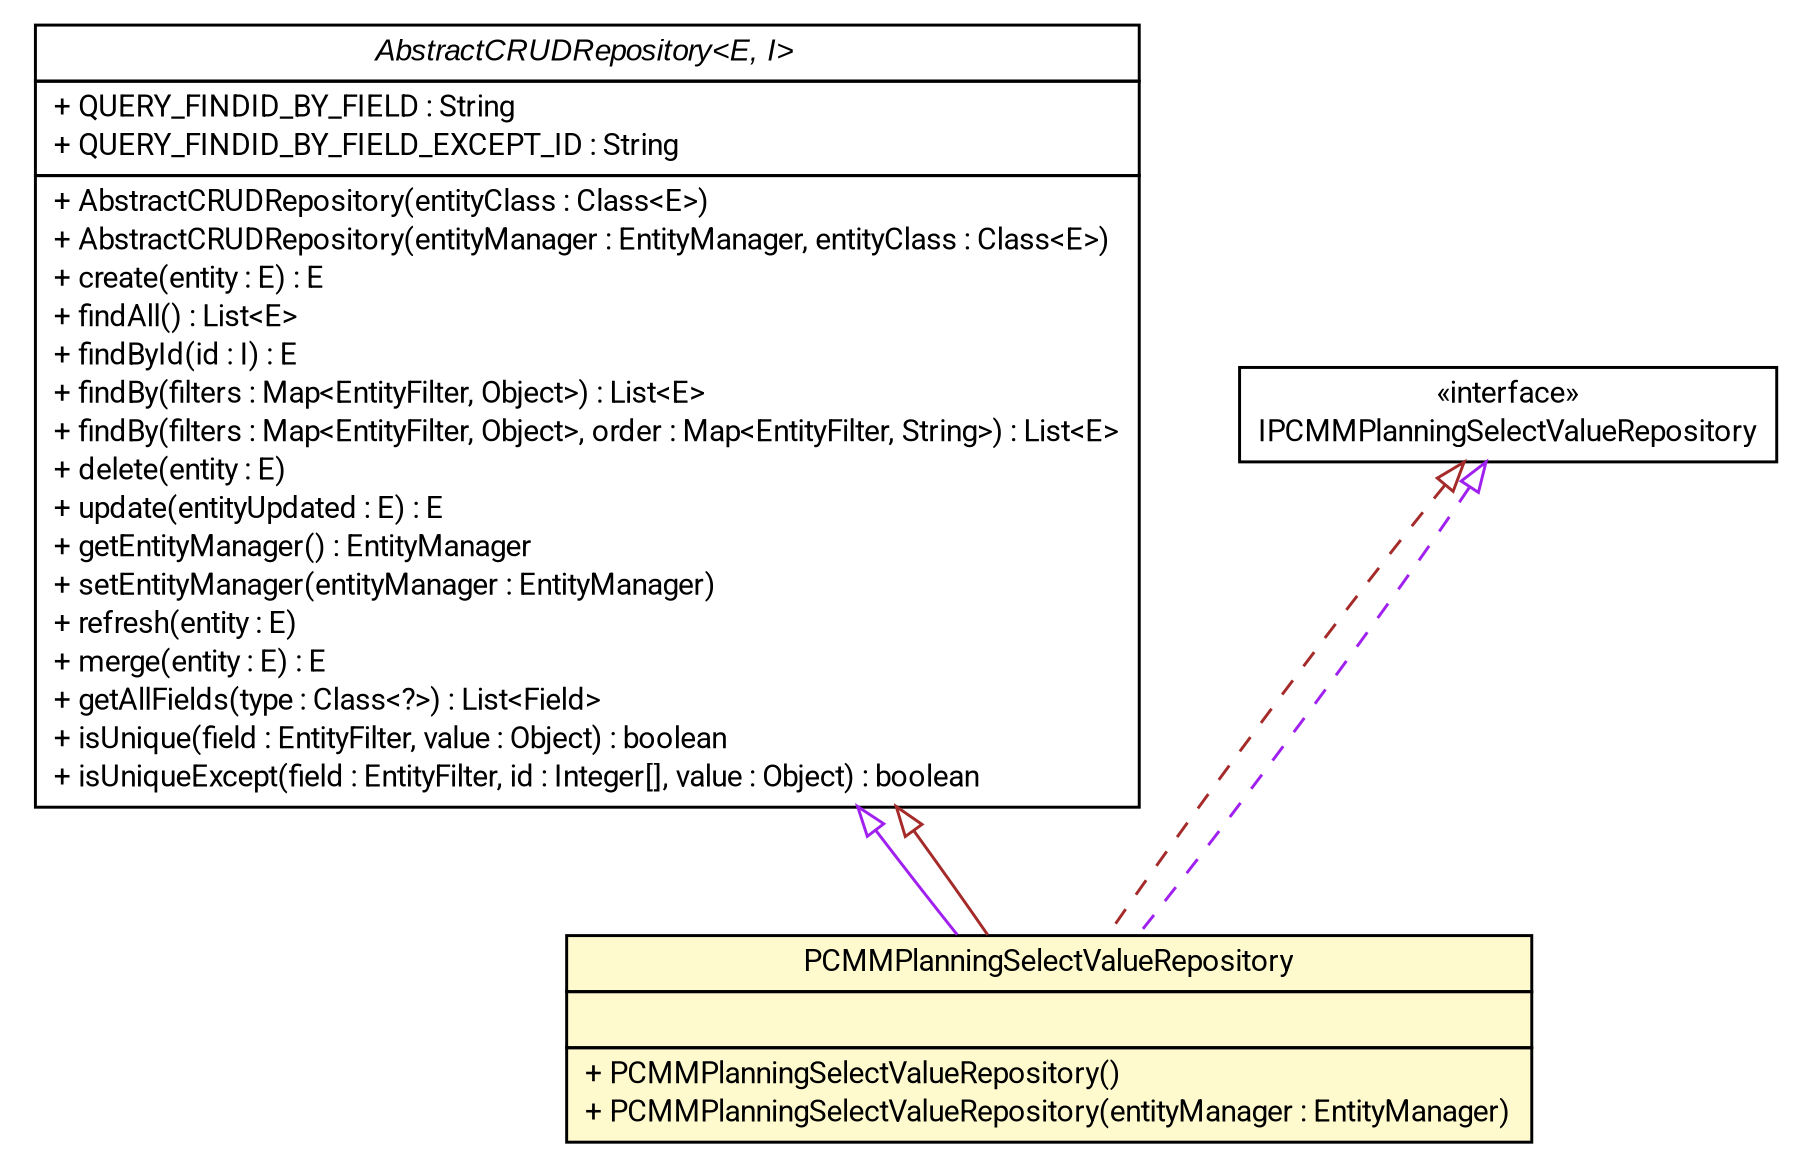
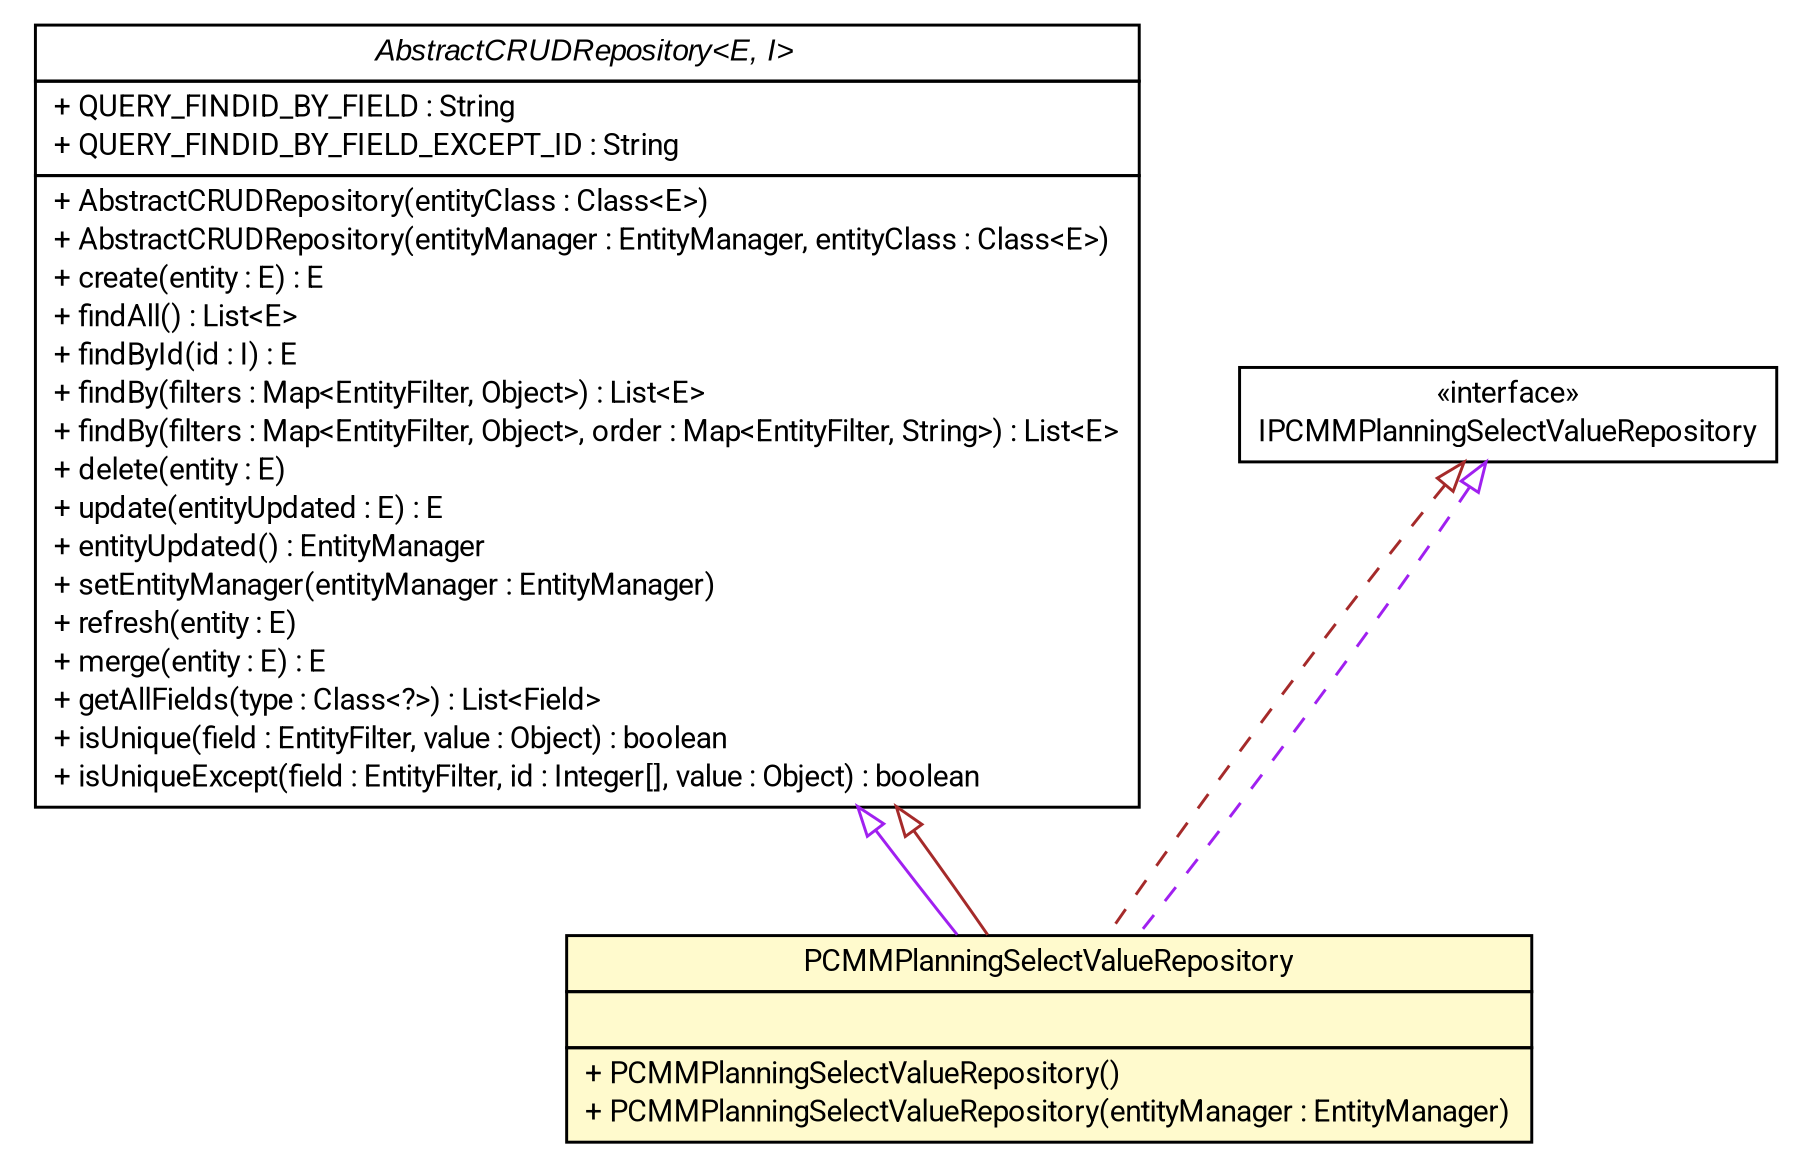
node "AbstractCRUDRepository<E, I>": text "+ getEntityManager() : EntityManager" -> "+ entityUpdated() : EntityManager"
